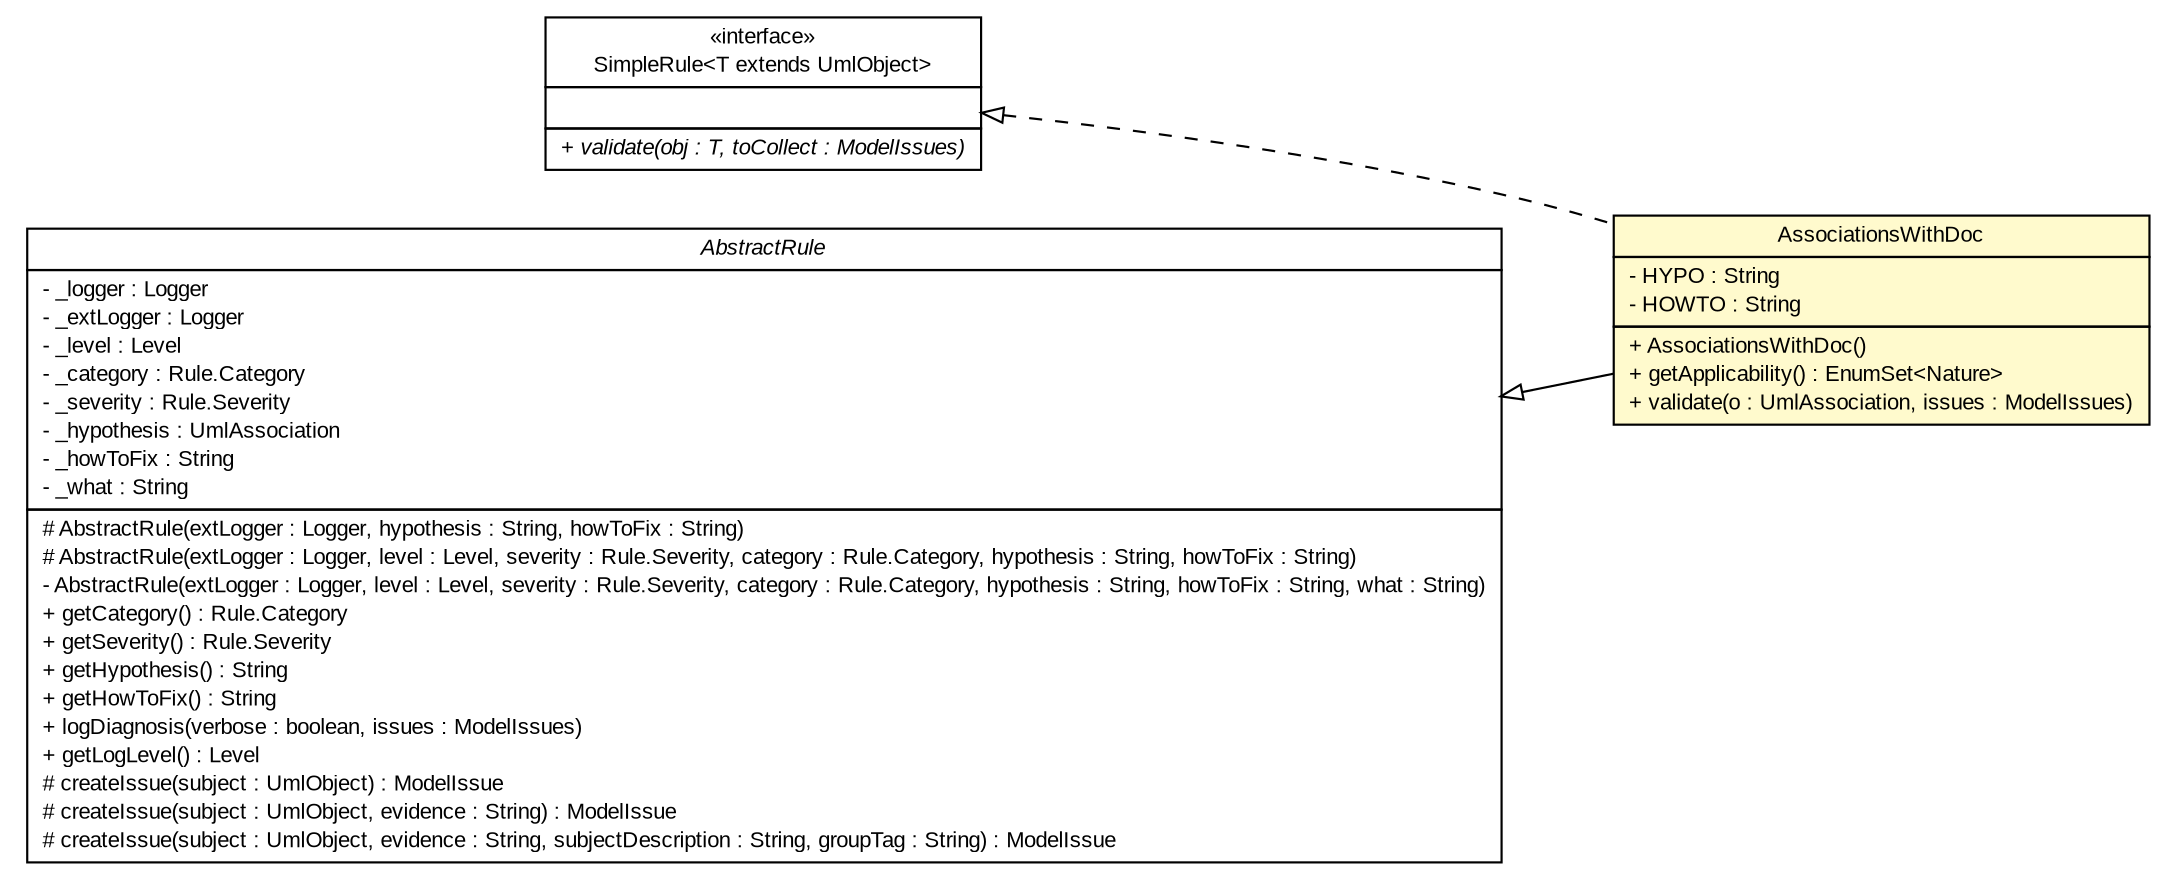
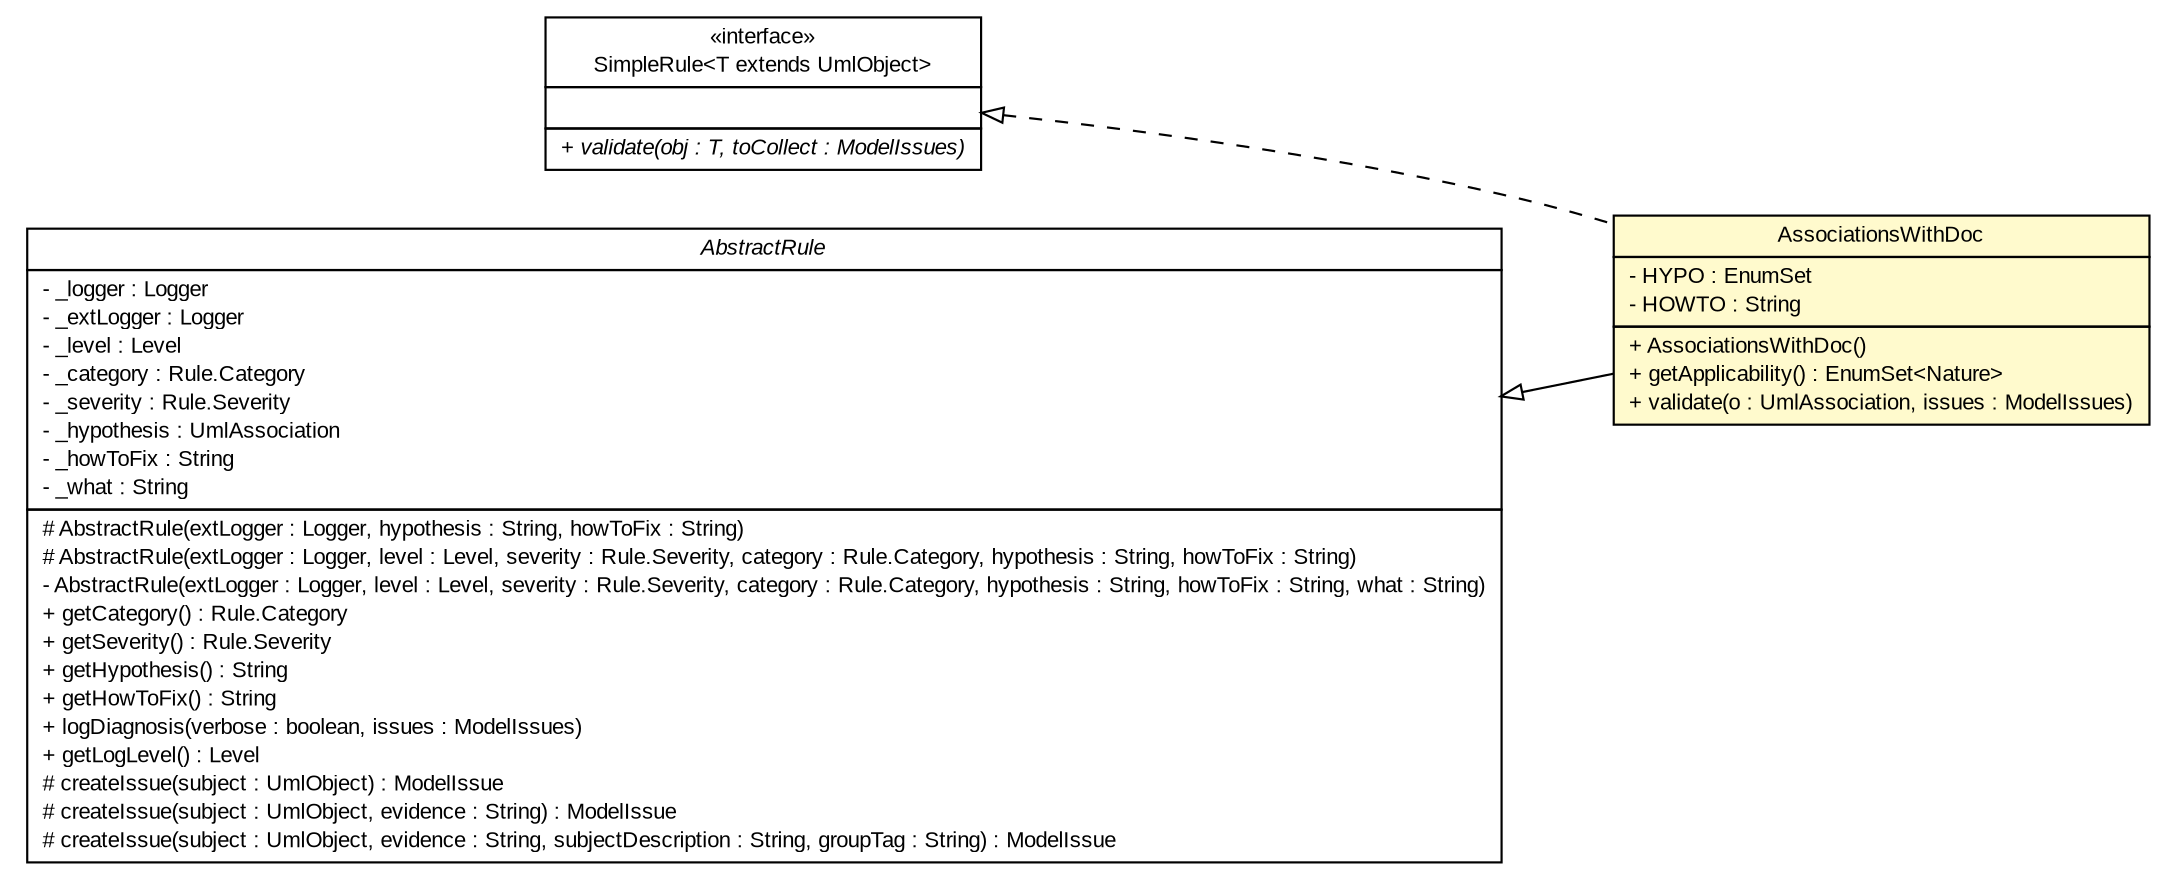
node "AssociationsWithDoc": text "- HYPO : String" -> "- HYPO : EnumSet"
